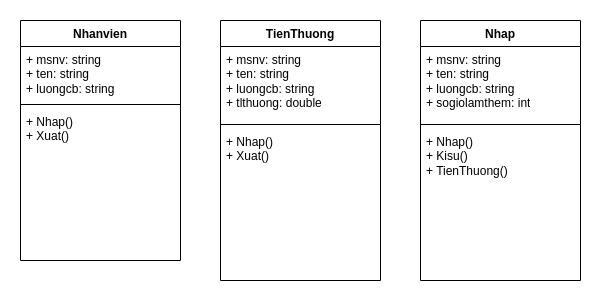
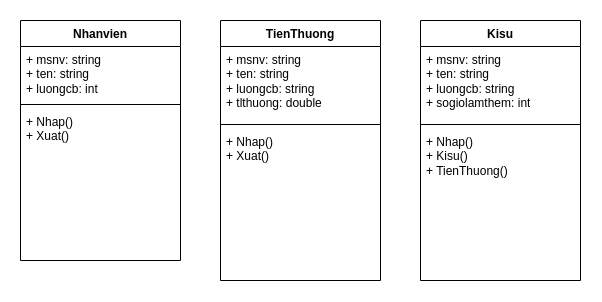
node "Nhap": label "Nhap" -> "Kisu"
node "+ msnv: string + ten: string + luongcb: string": label "+ msnv: string + ten: string + luongcb: string" -> "+ msnv: string + ten: string + luongcb: int"
